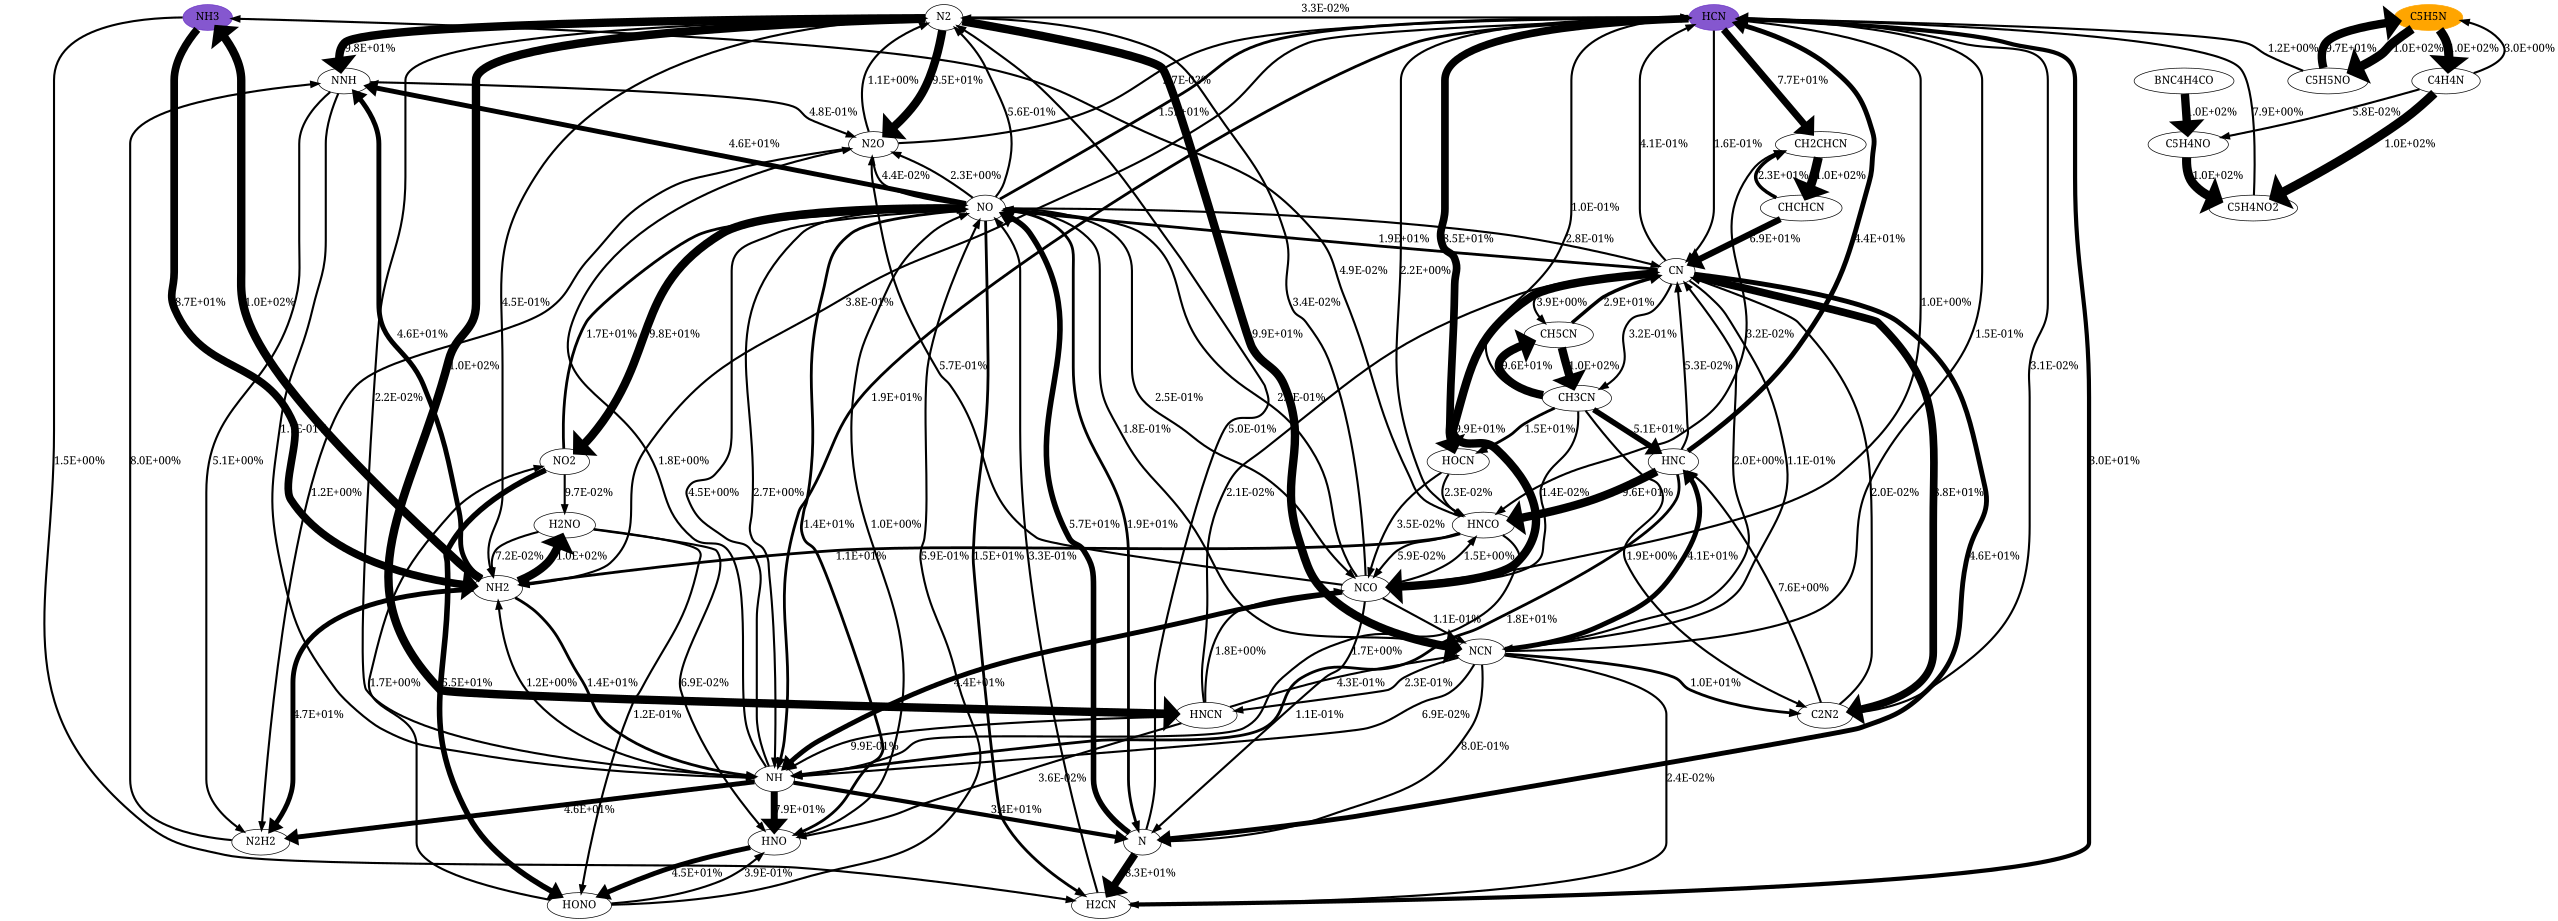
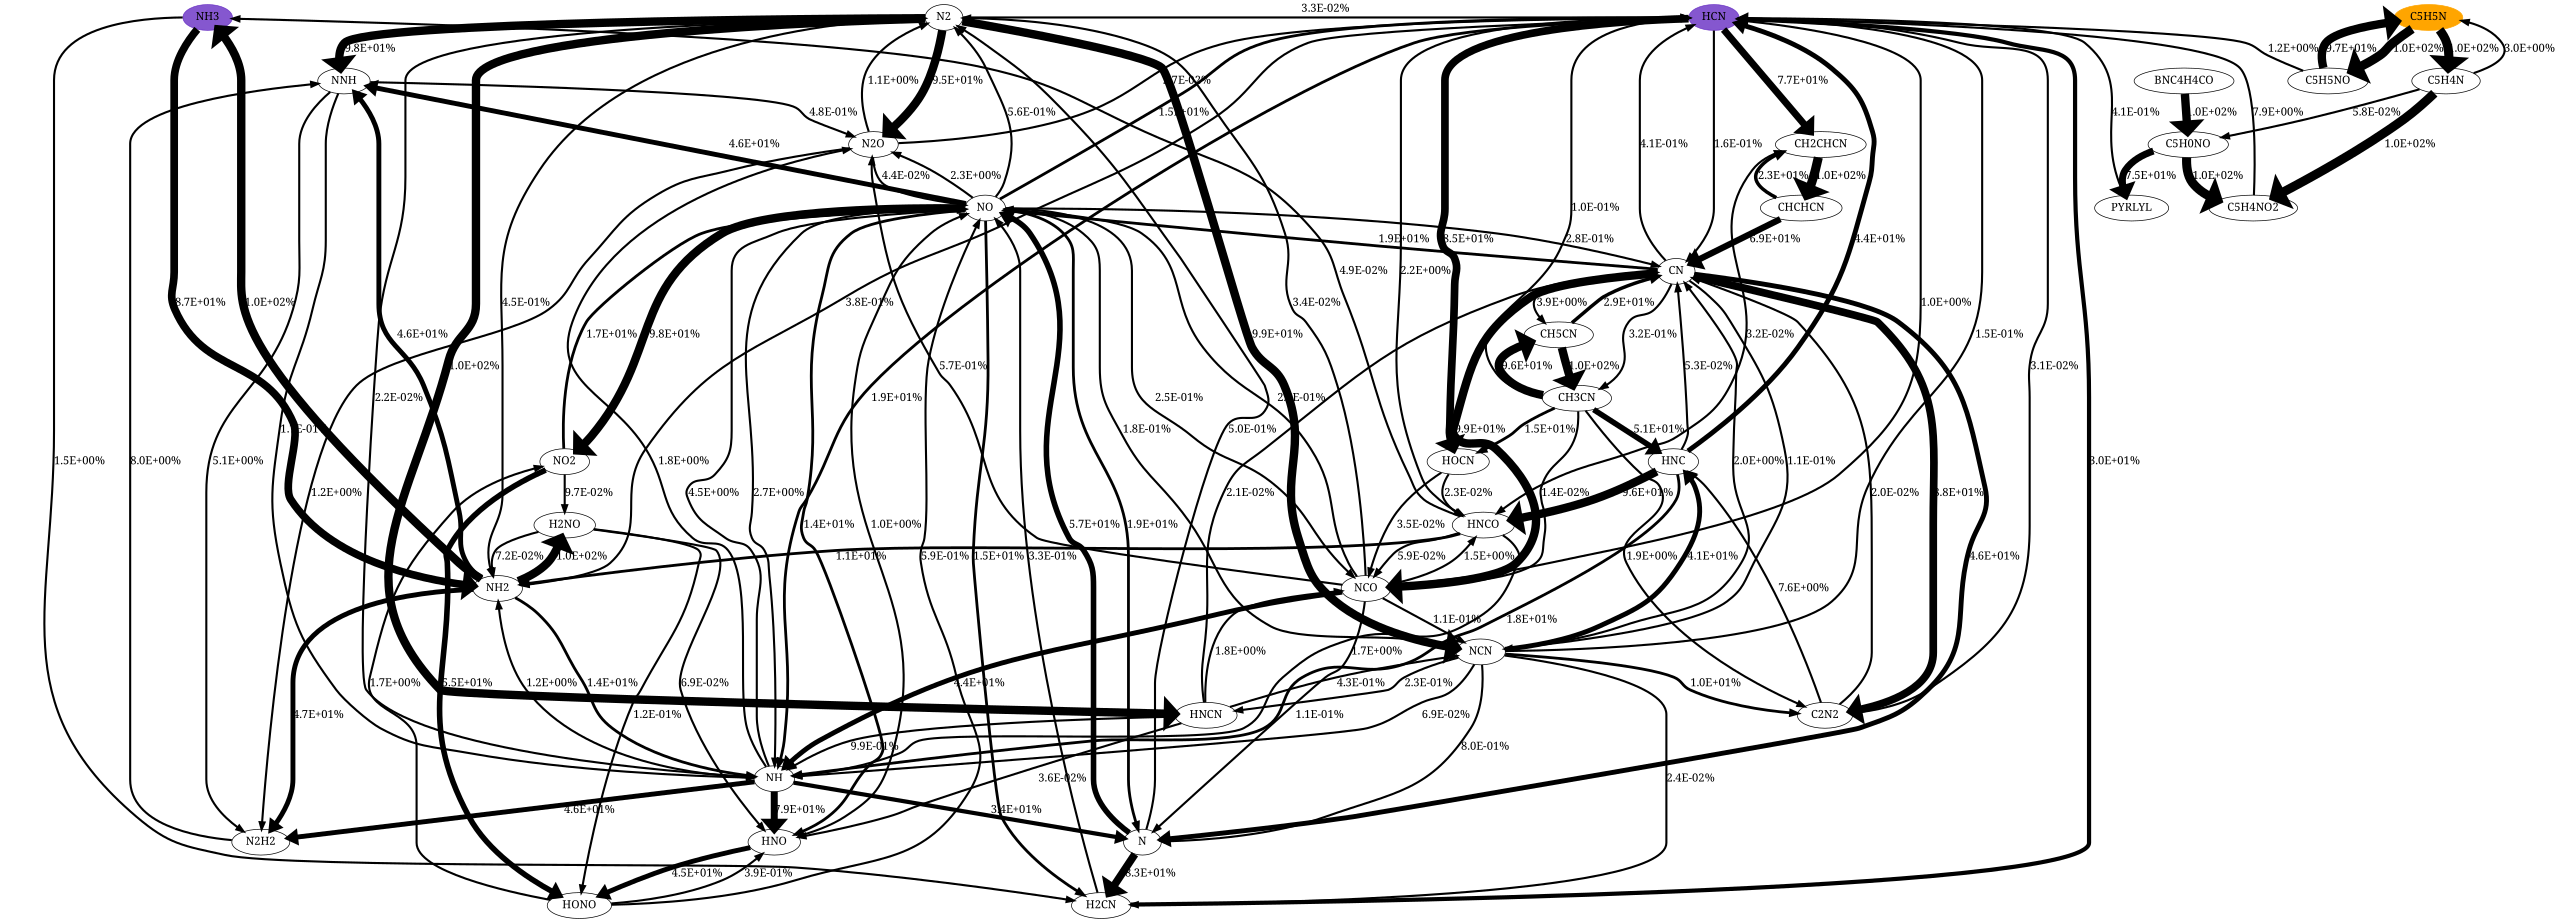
node "C4H4N": label "C4H4N" -> "C5H4N"
node "C5H4NO": label "C5H4NO" -> "C5H0NO"
node "PYRLYL": added
